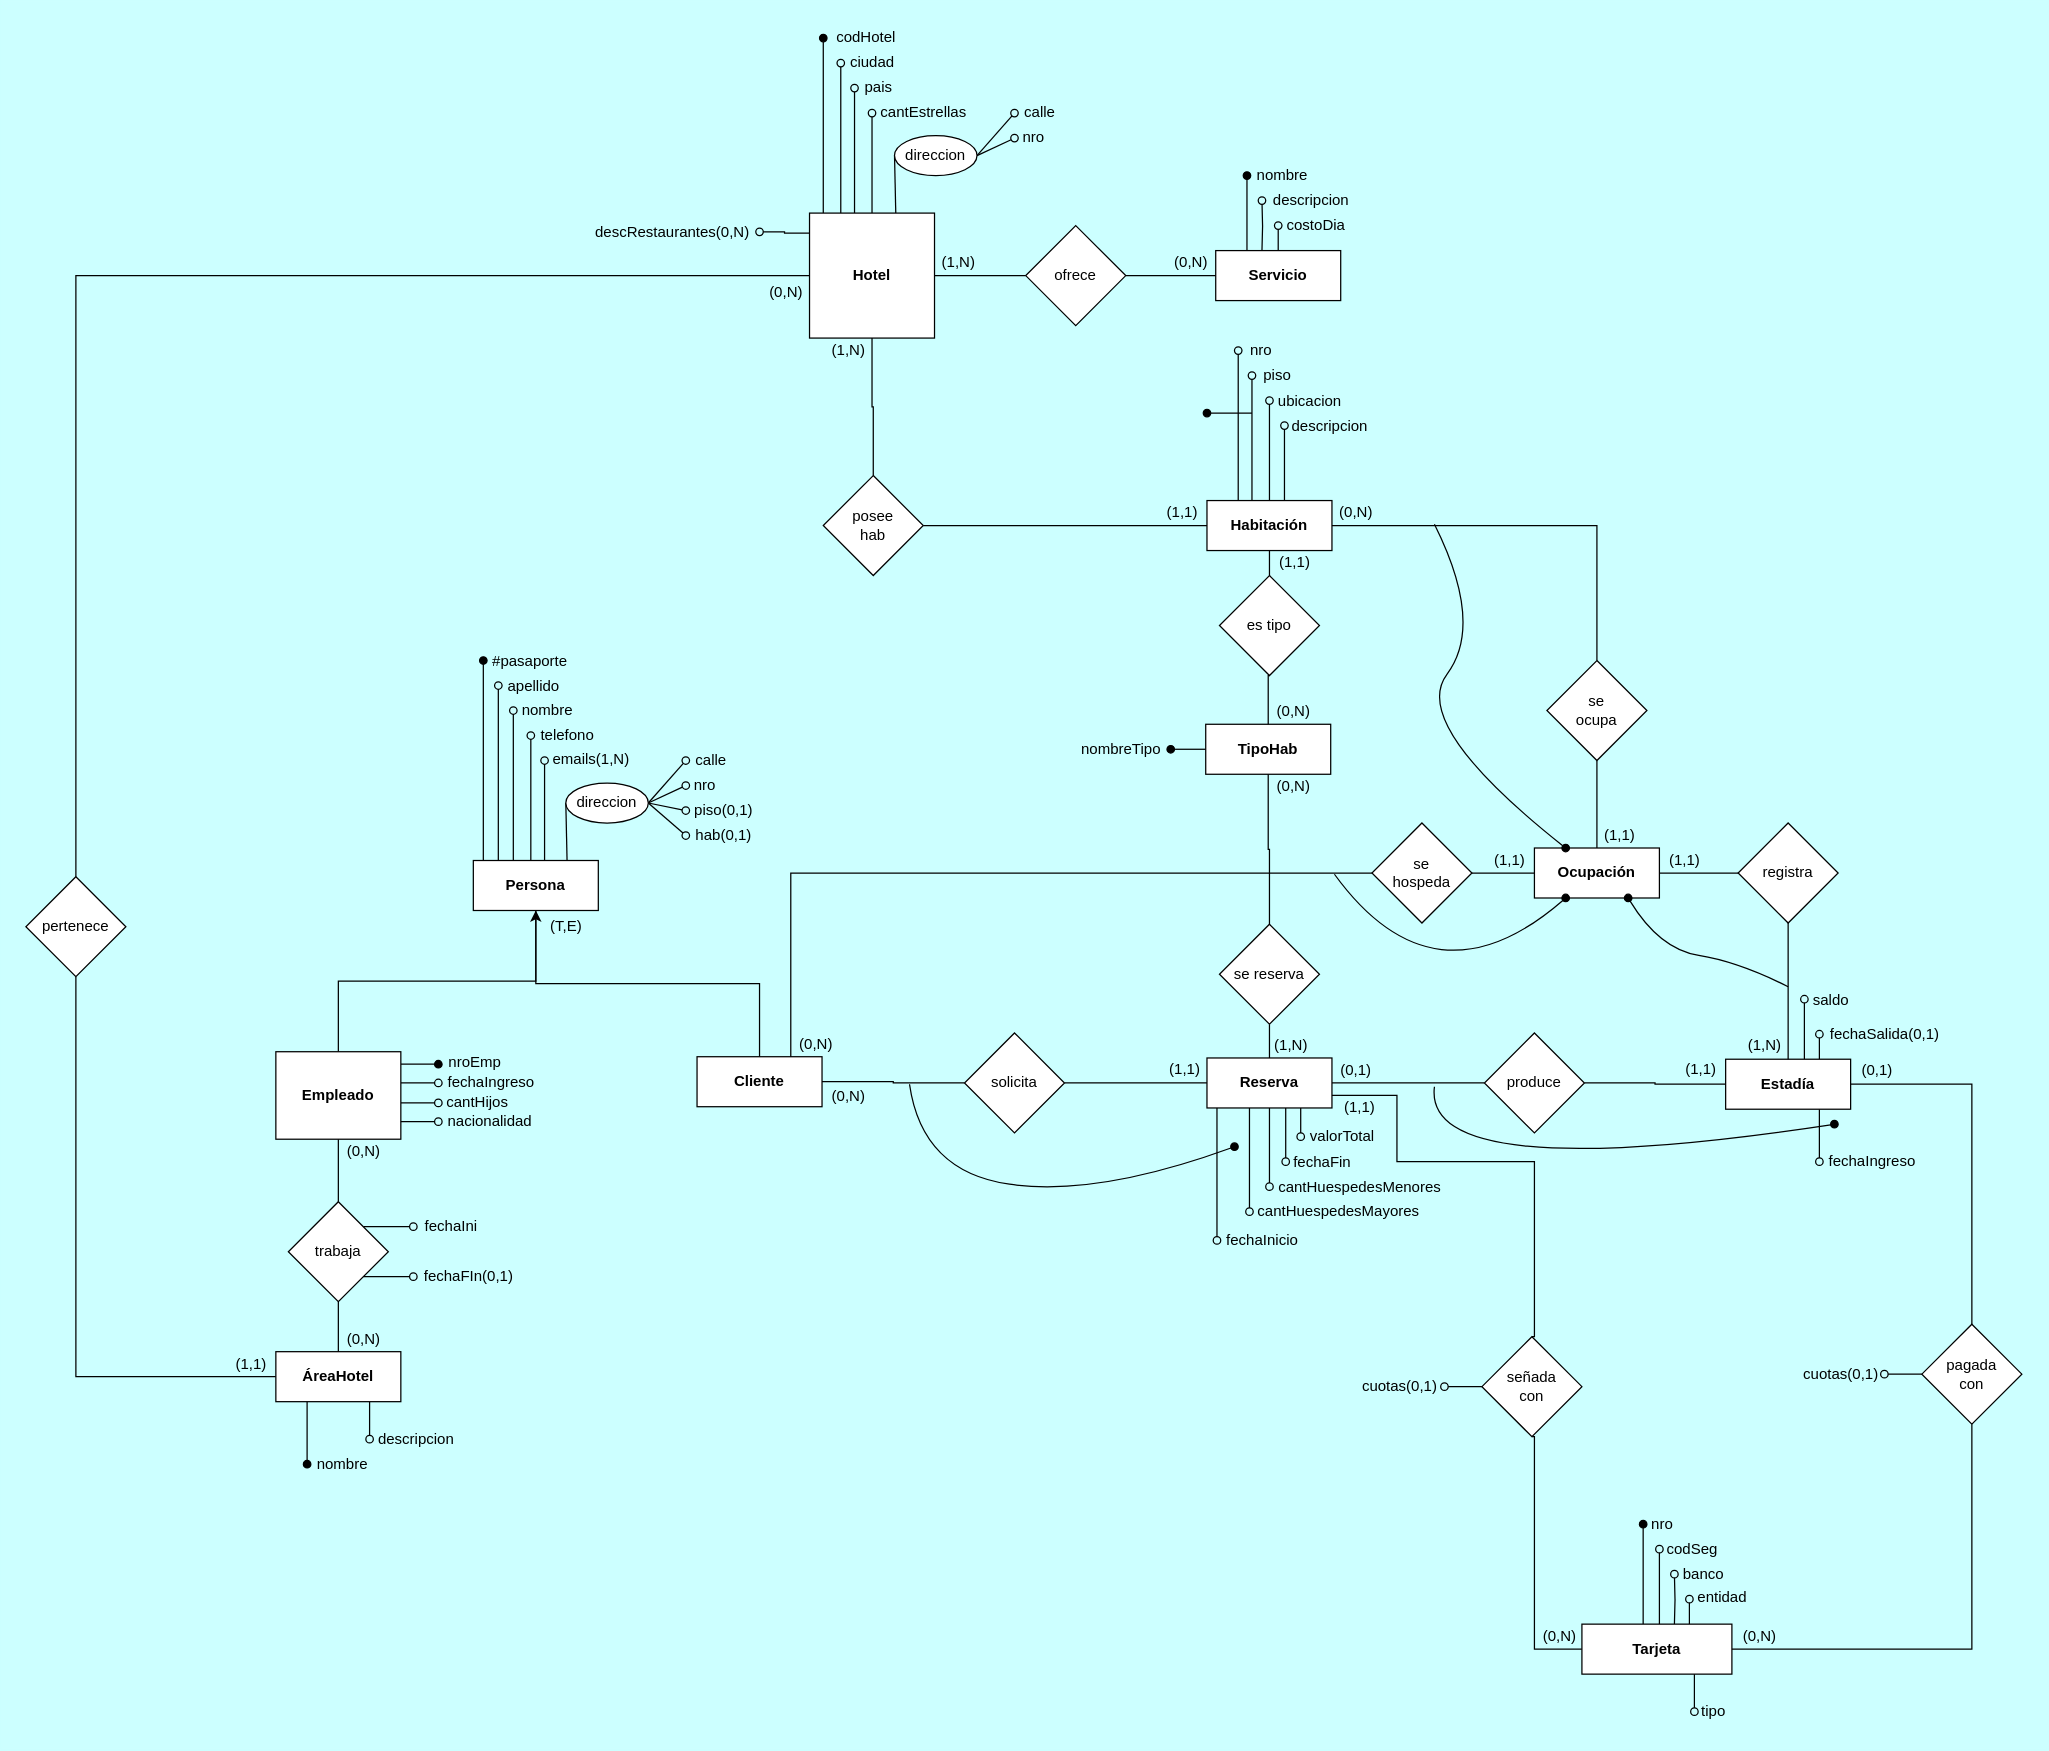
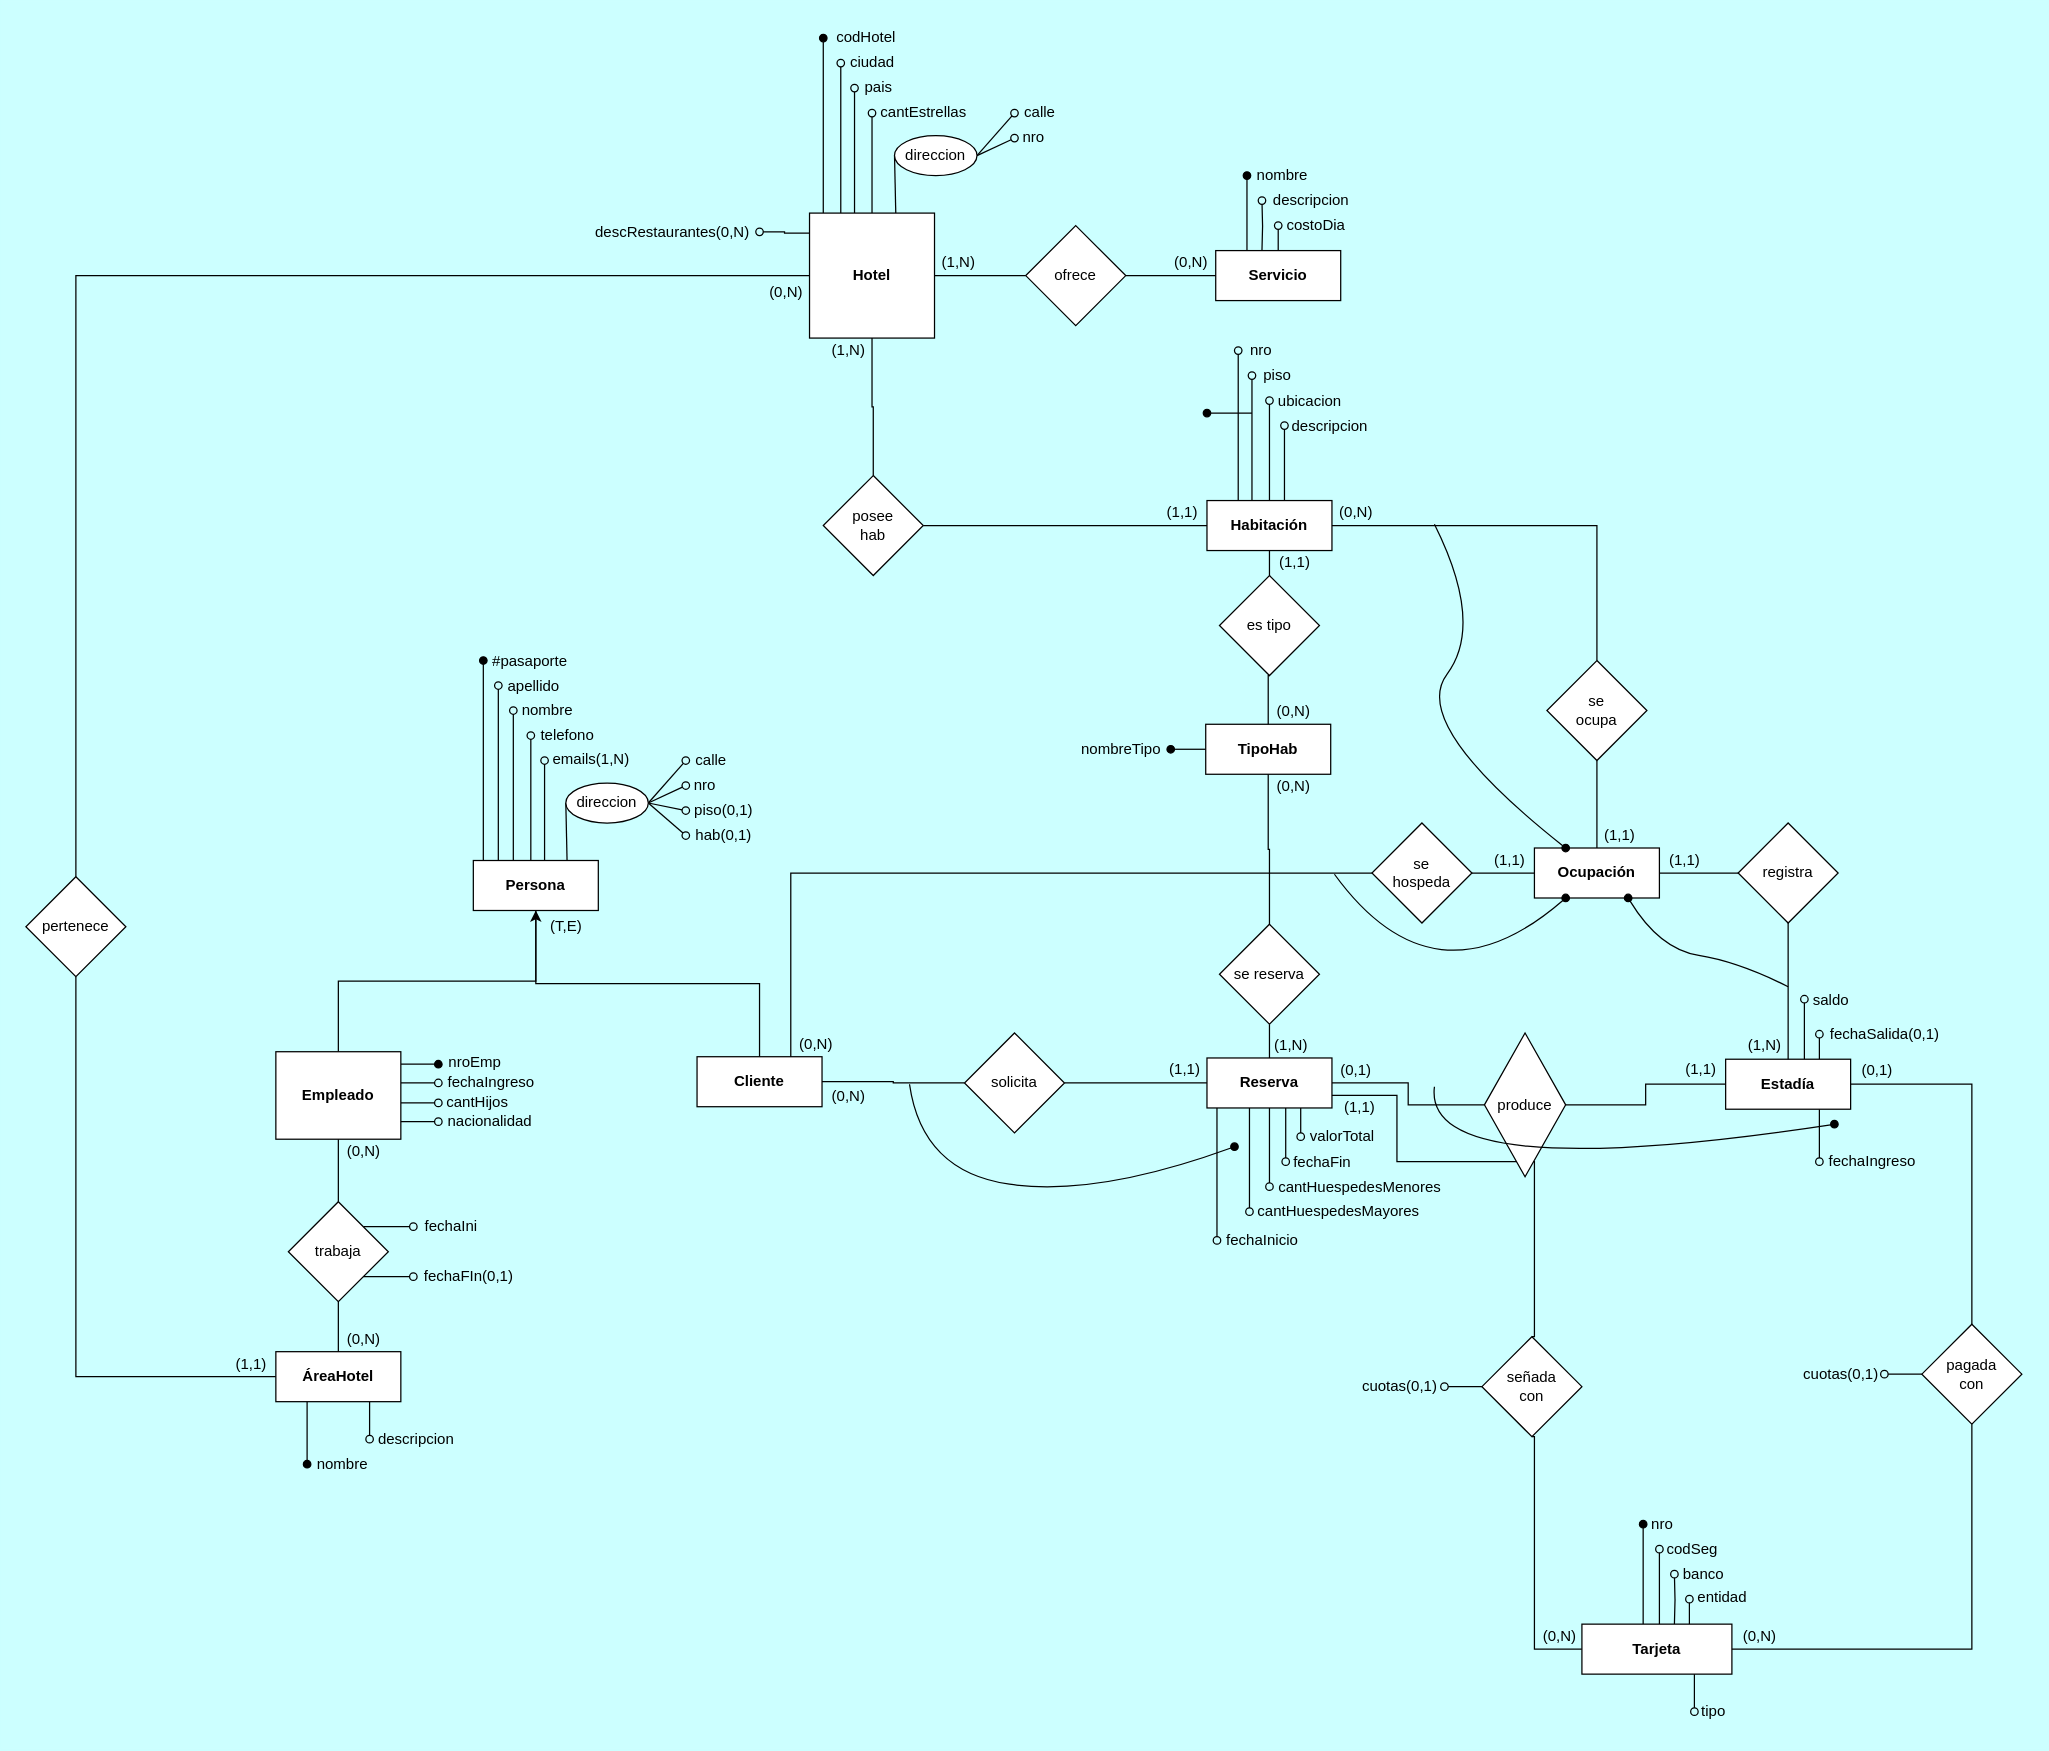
node "produce": size 100x100 -> 81x144
